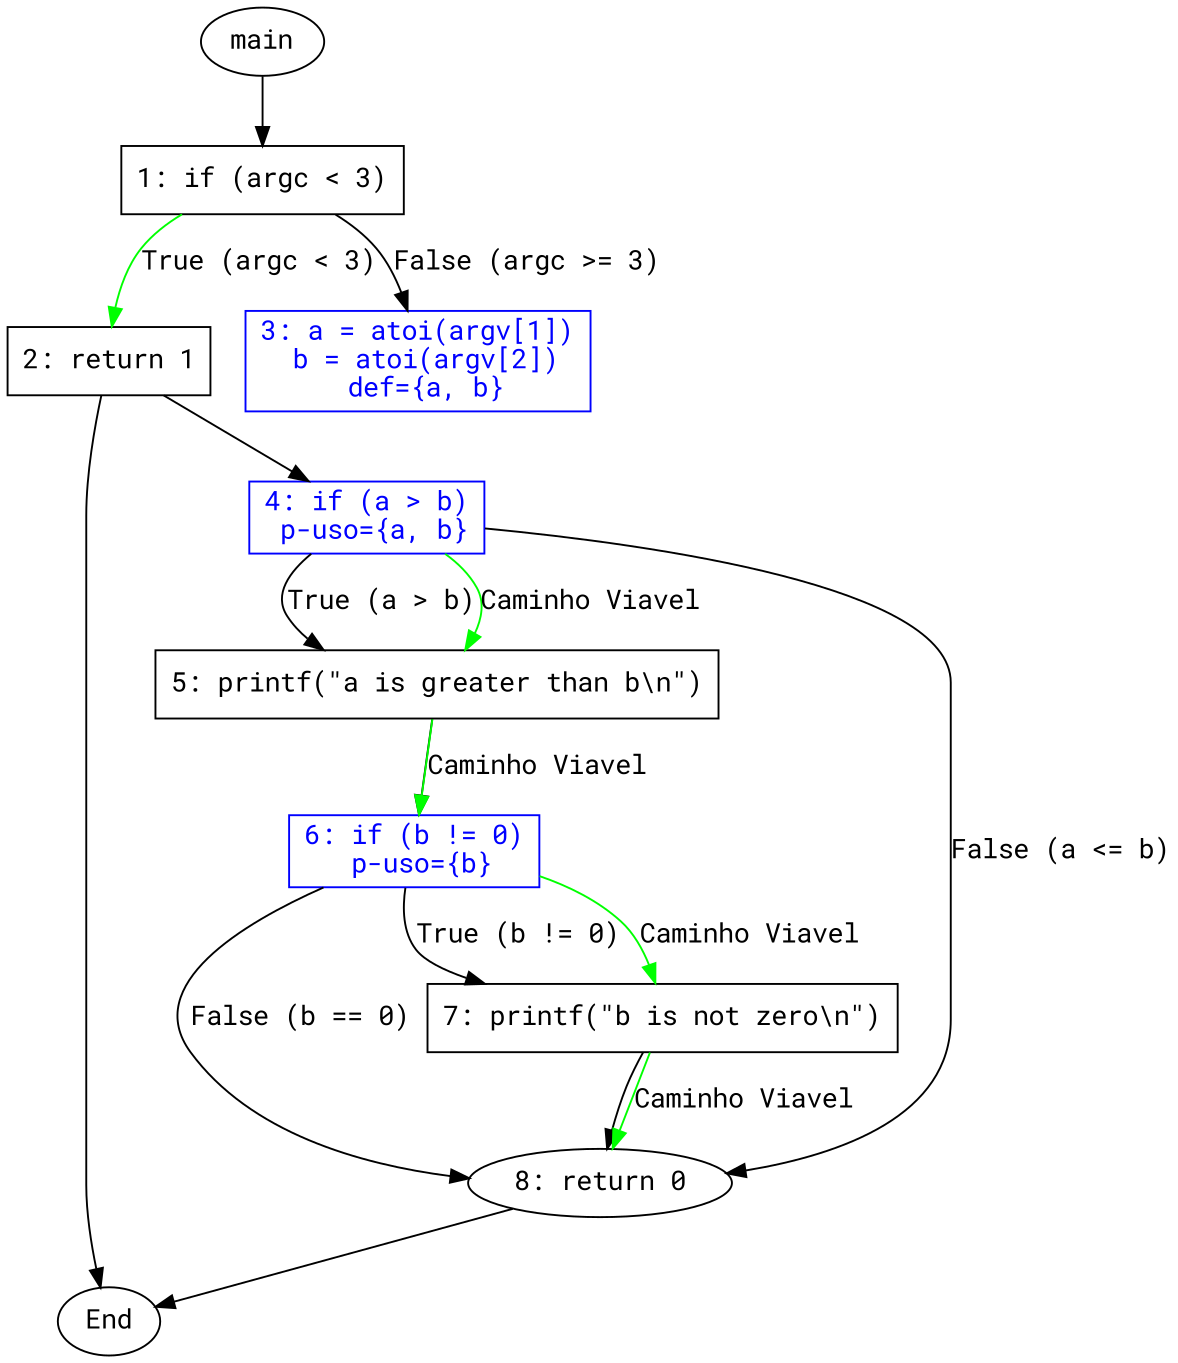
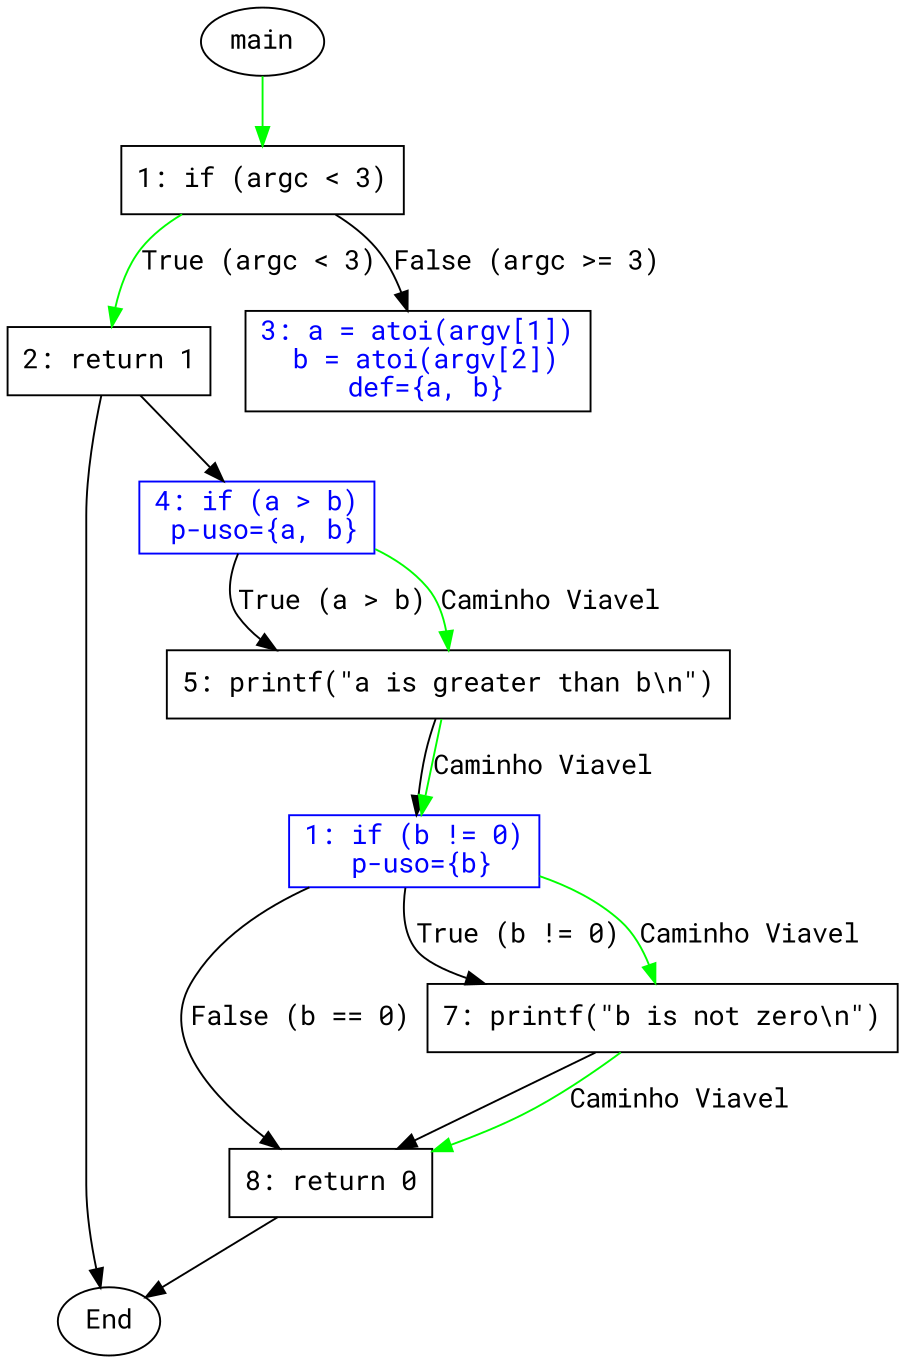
edge "main" -> "1: if (argc < 3)": color black -> green
node "3: a = atoi(argv[1]) b = atoi(argv[2]) def={a, b}": color blue -> black
edge "4: if (a > b) p-uso={a, b}" -> "8: return 0": removed, label "False (a <= b)"
node "6: if (b != 0) p-uso={b}": label "6: if (b != 0) p-uso={b}" -> "1: if (b != 0) p-uso={b}"
node "8: return 0": shape ellipse -> box
